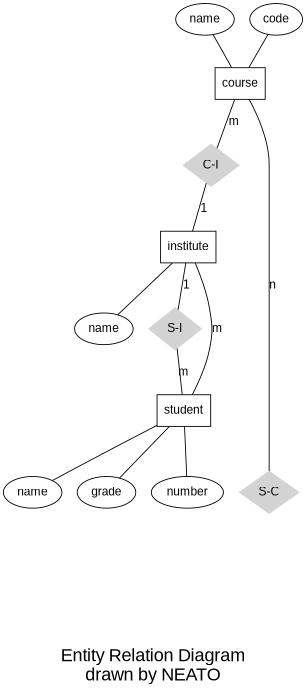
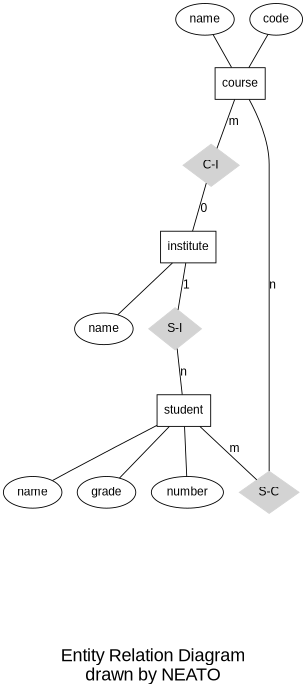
edge "C-I" -- "institute": label "1" -> "0"
edge "institute" -- "student": now "S-C" -- "student"
edge "S-I" -- "student": label "m" -> "n"
